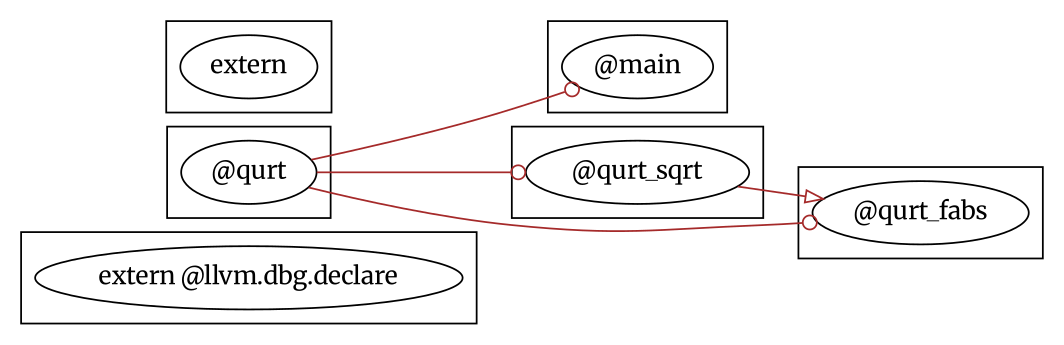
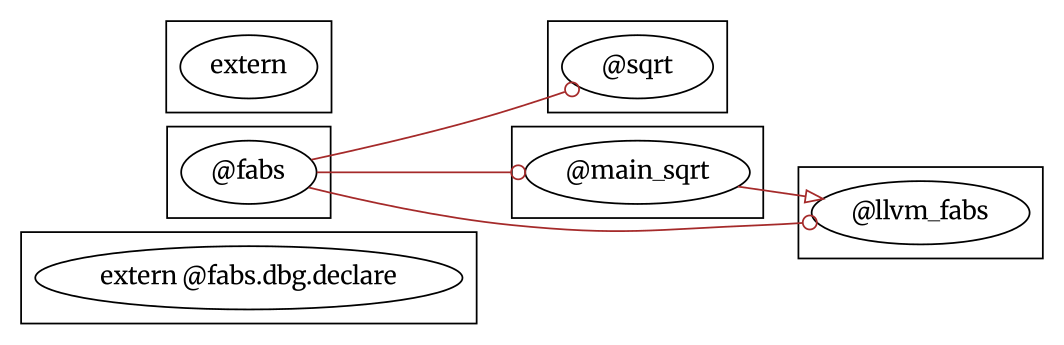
node "@main": label "@main" -> "@sqrt"
node "@qurt": label "@qurt" -> "@fabs"
node "@qurt_sqrt": label "@qurt_sqrt" -> "@main_sqrt"
node "@qurt_fabs": label "@qurt_fabs" -> "@llvm_fabs"
node "extern @llvm.dbg.declare": label "extern @llvm.dbg.declare" -> "extern @fabs.dbg.declare"
